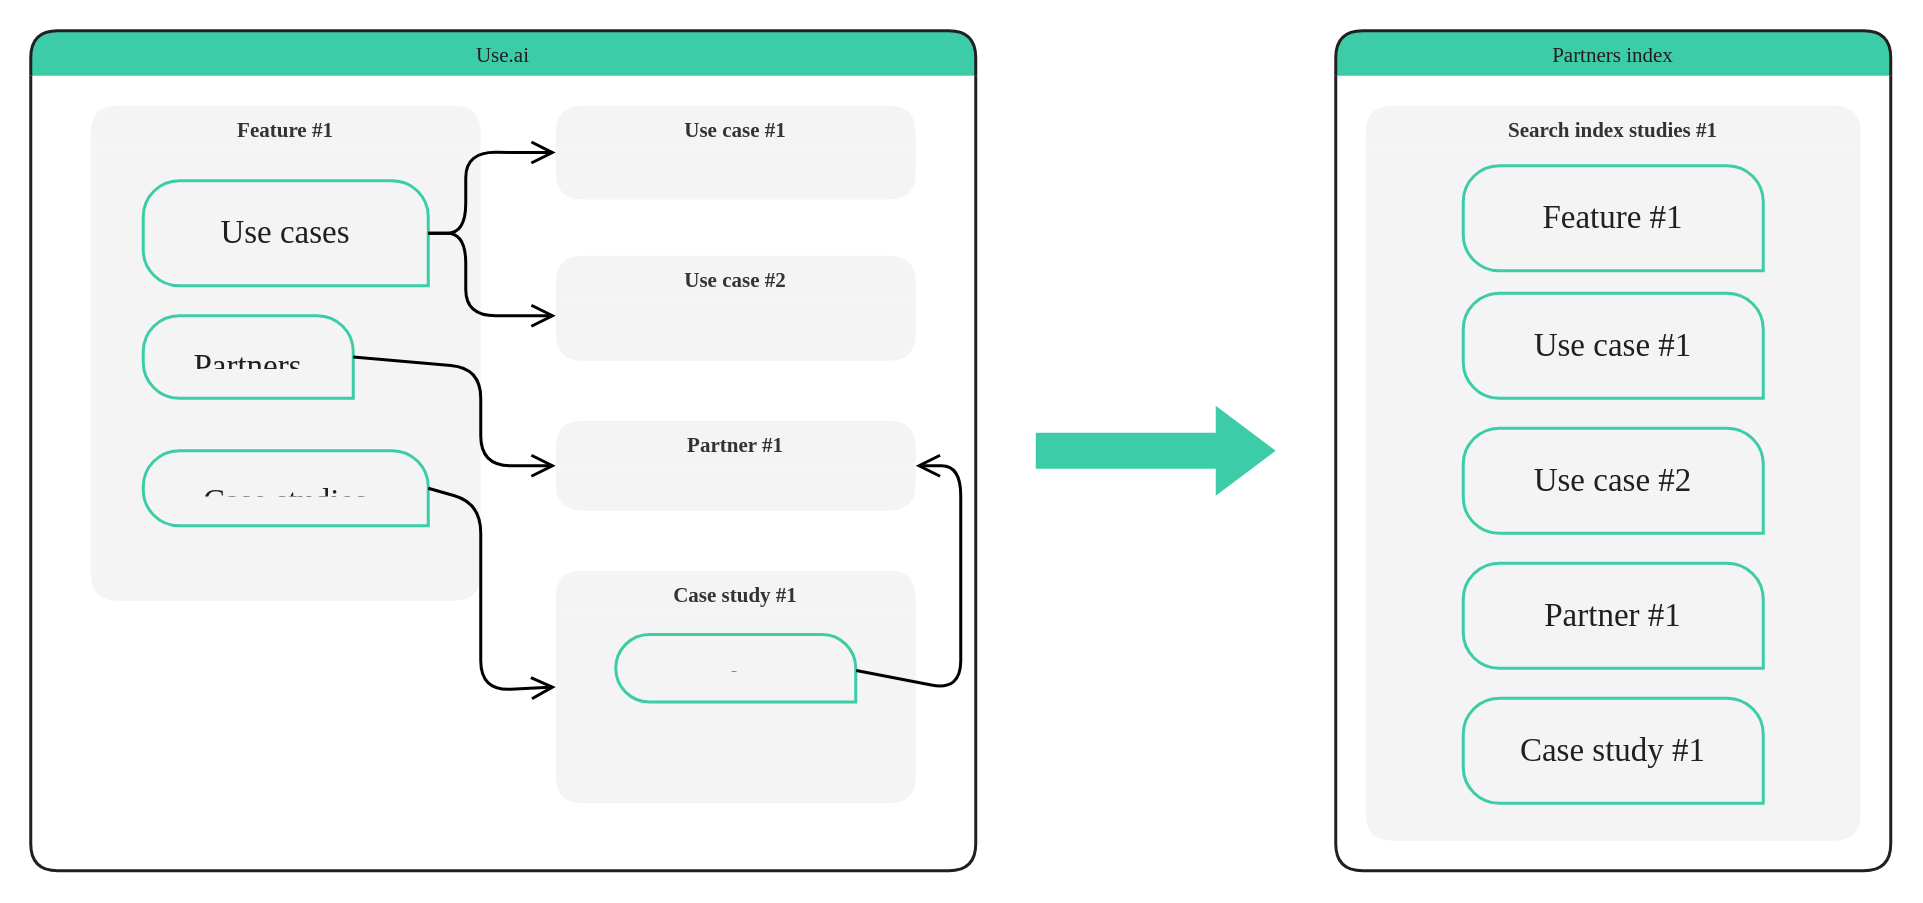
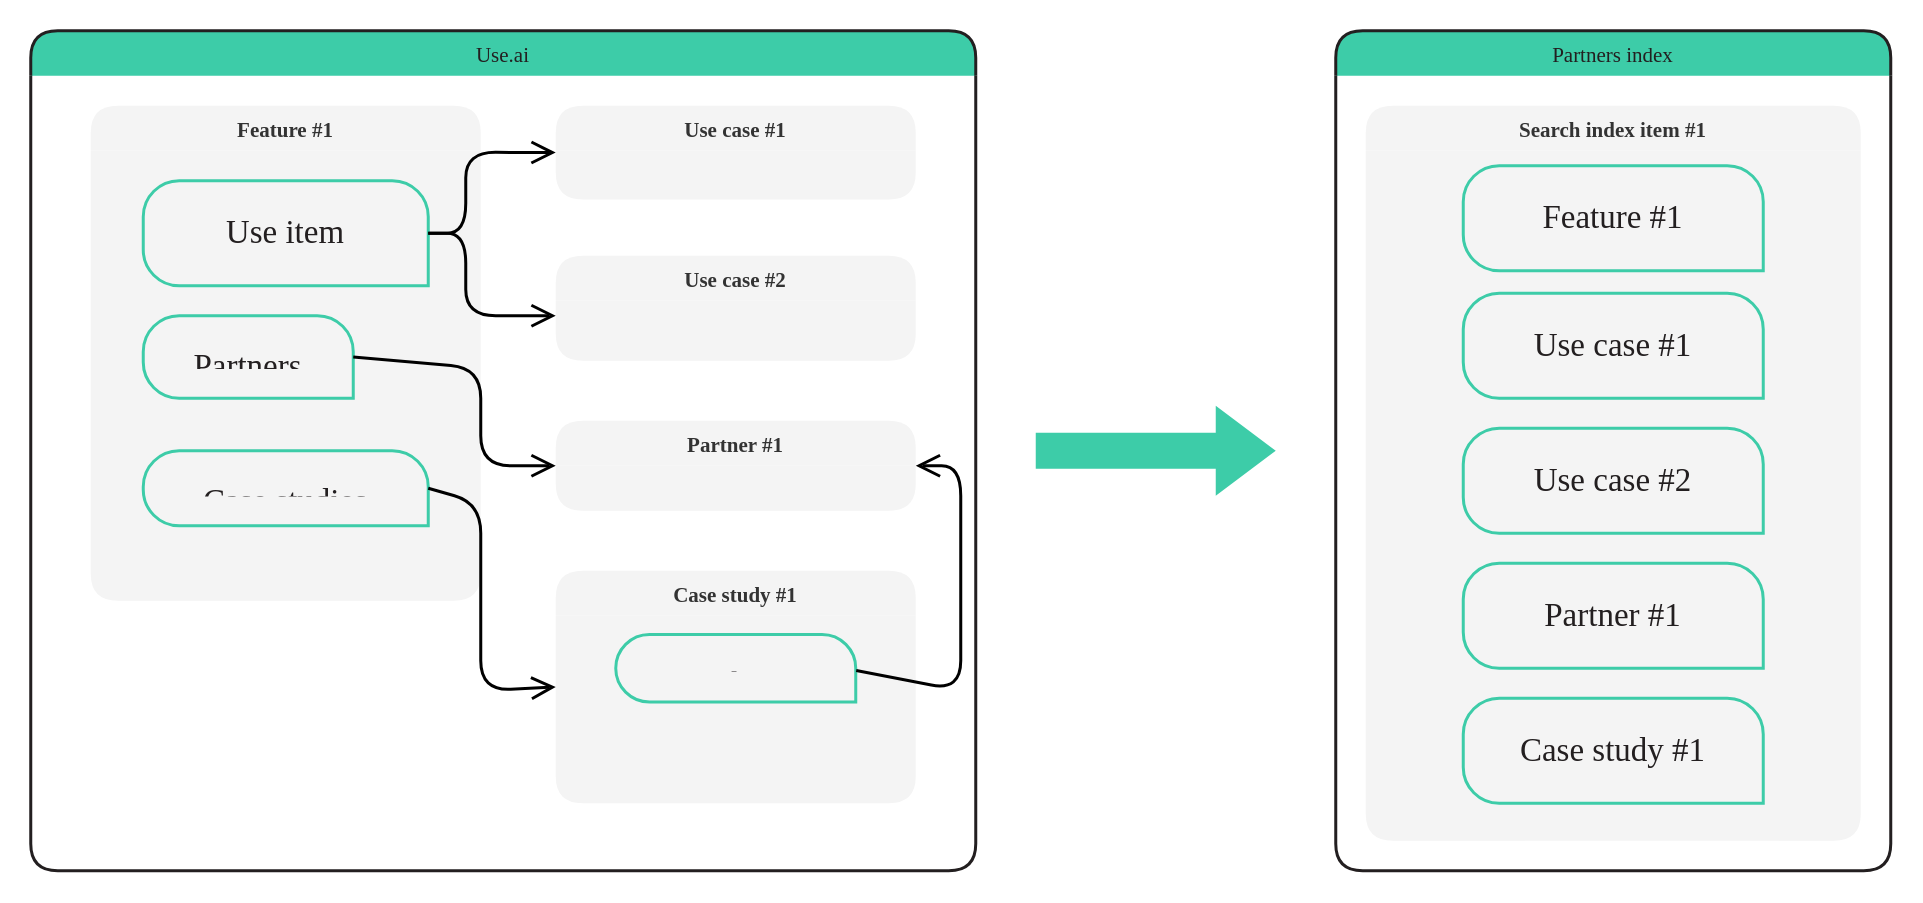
node "Search index studies #1": label "Search index studies #1" -> "Search index item #1"
node "Use cases": label "Use cases" -> "Use item"
